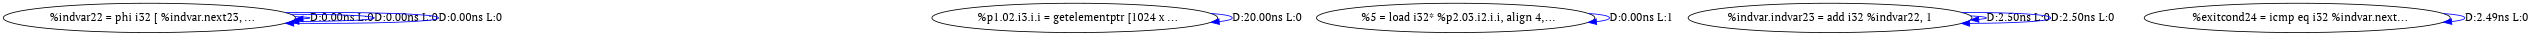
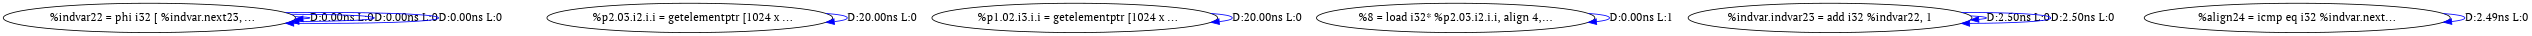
node "%p2.03.i2.i.i = getelementptr [1024 x ...": added
node "%5 = load i32* %p2.03.i2.i.i, align 4,...": label "%5 = load i32* %p2.03.i2.i.i, align 4,..." -> "%8 = load i32* %p2.03.i2.i.i, align 4,..."
node "%exitcond24 = icmp eq i32 %indvar.next...": label "%exitcond24 = icmp eq i32 %indvar.next..." -> "%align24 = icmp eq i32 %indvar.next..."
